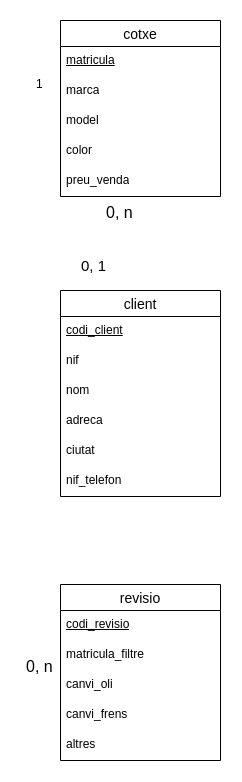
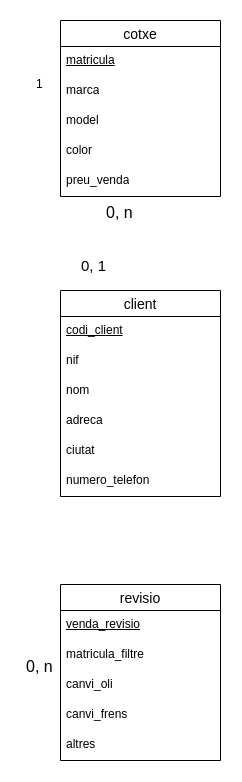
node "nif_telefon": label "nif_telefon" -> "numero_telefon"
node "codi_revisio": label "codi_revisio" -> "venda_revisio"
